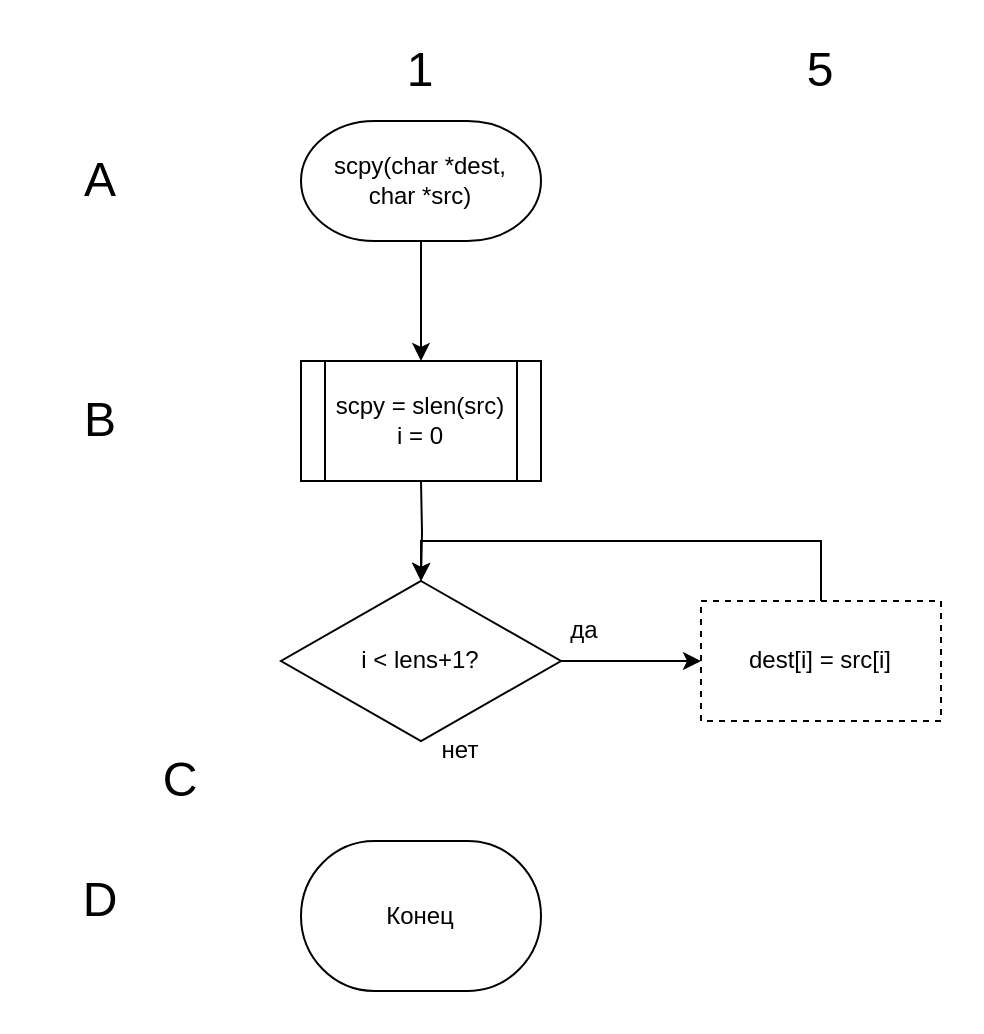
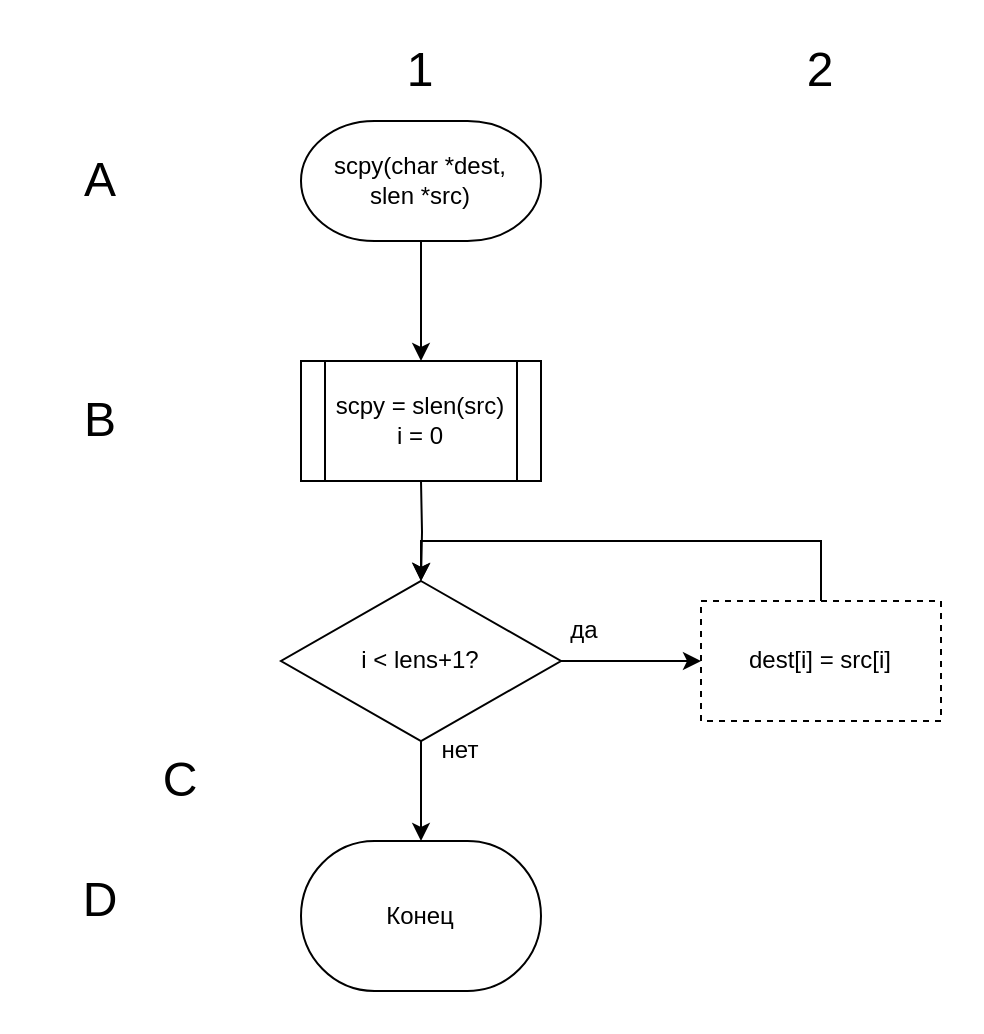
node "5": label "5" -> "2"
node "scpy(char *dest, char *src)": label "scpy(char *dest, char *src)" -> "scpy(char *dest, slen *src)"
edge "i < lens+1?" -> "Конец": added
